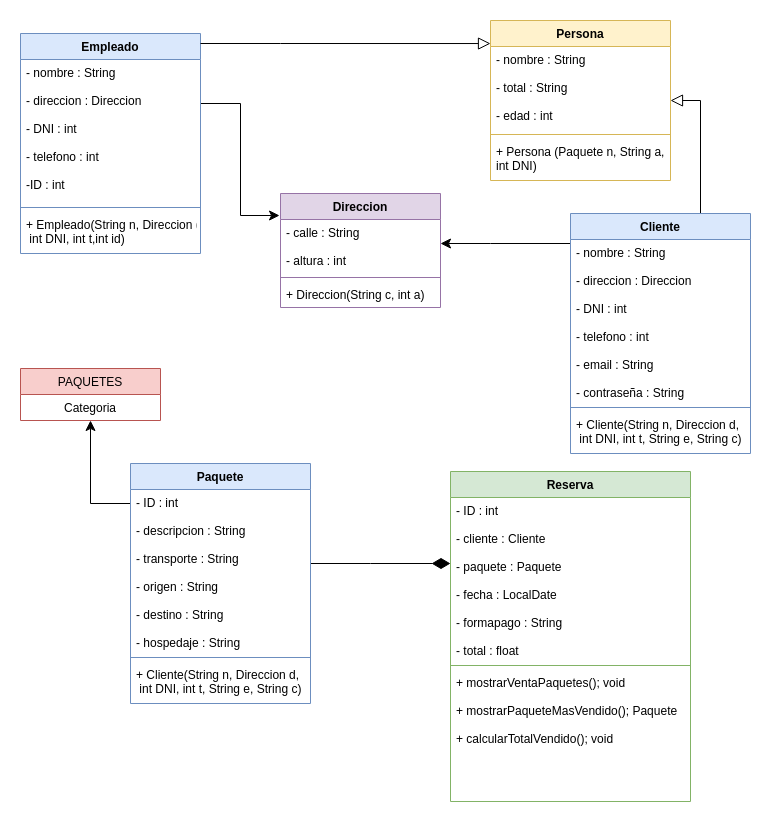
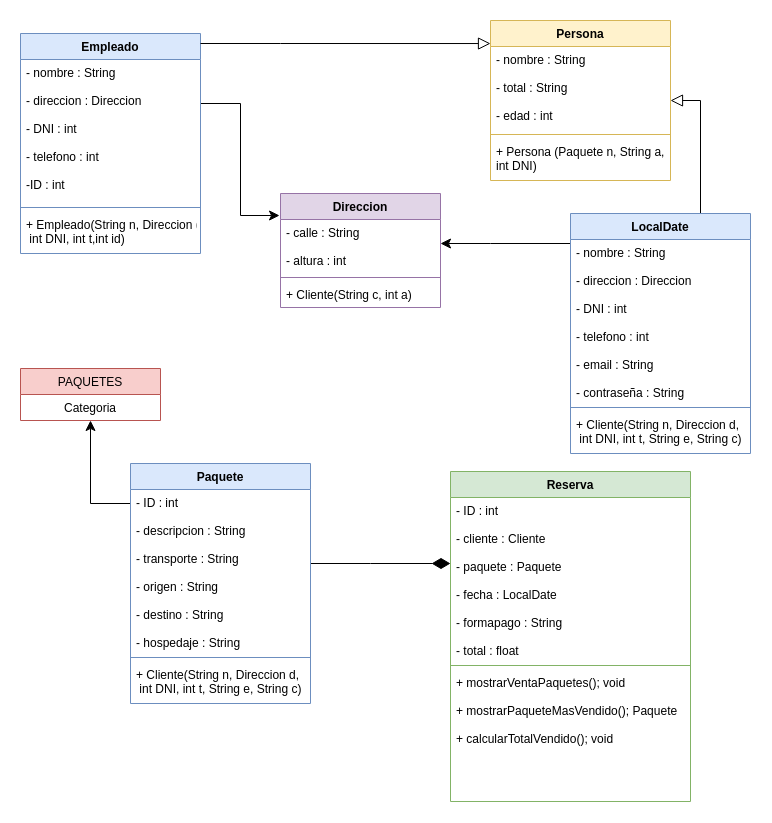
node "Cliente": label "Cliente" -> "LocalDate"
node "+ Direccion(String c, int a)": label "+ Direccion(String c, int a)" -> "+ Cliente(String c, int a)"
